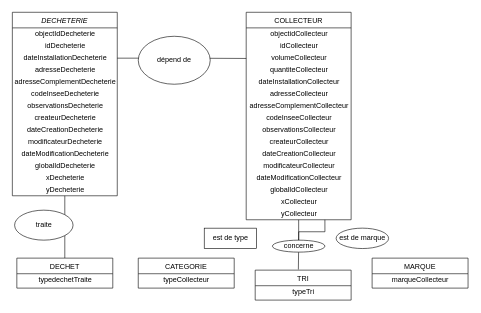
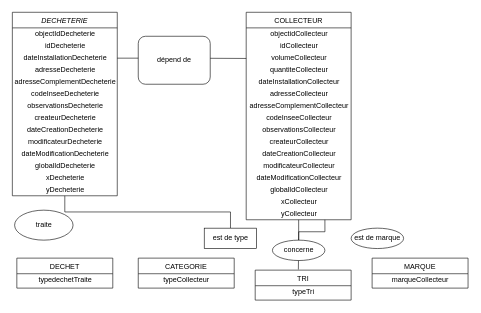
node "dépend de": shape ellipse -> rounded rectangle
node "est de marque": moved (363, 239) -> (378, 239)
edge "DECHETERIE" -- "DECHET": now "DECHETERIE" -- "est de type"
node "concerne": size 53x12 -> 53x20
